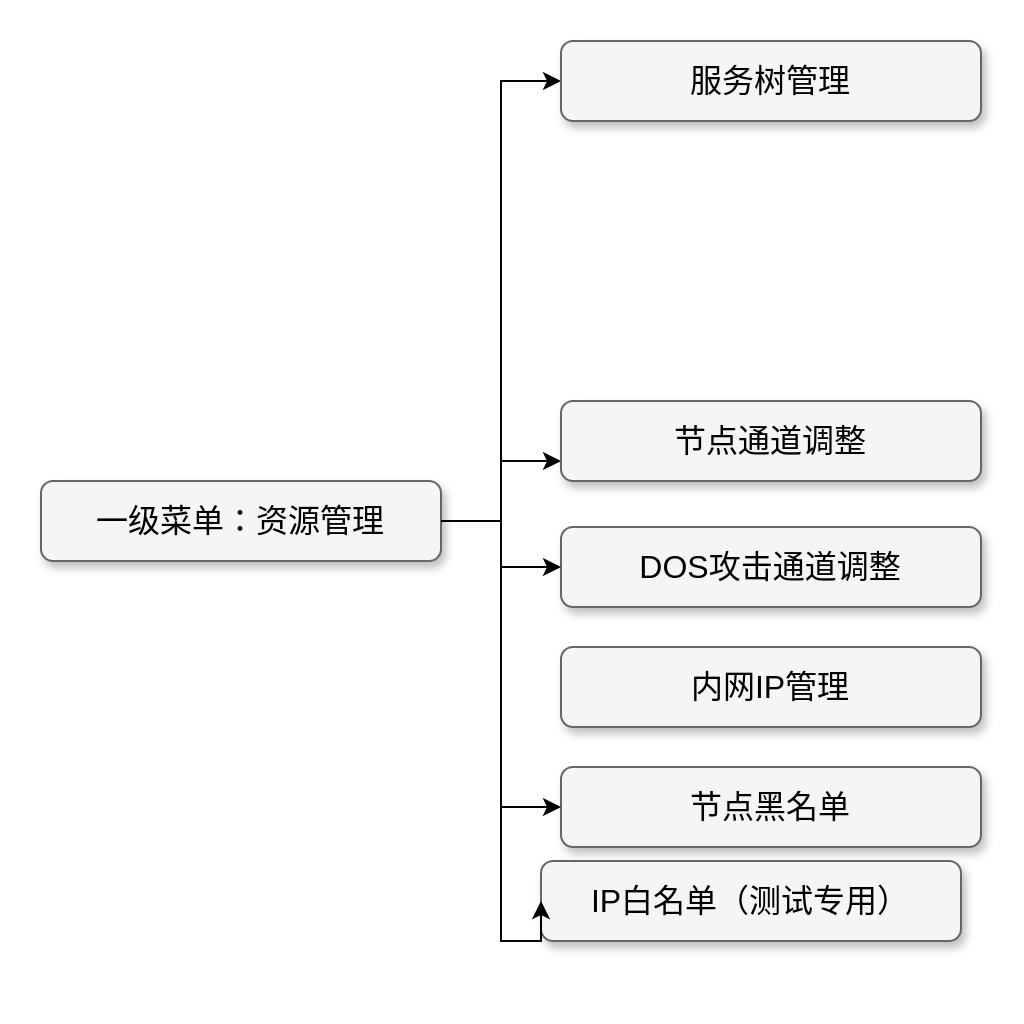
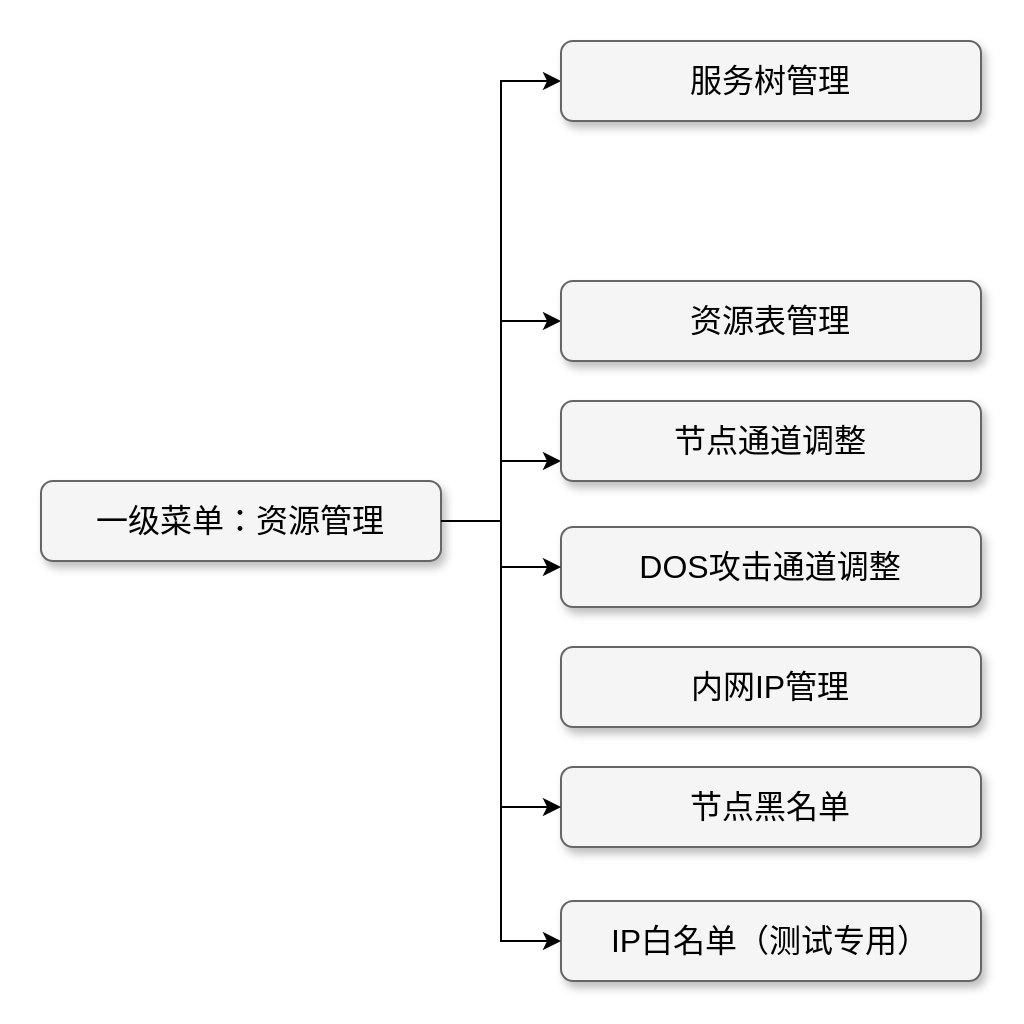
edge "一级菜单：资源管理" -> "资源表管理": added
node "资源表管理": added
node "IP白名单（测试专用）": moved (751, 901) -> (771, 941)
